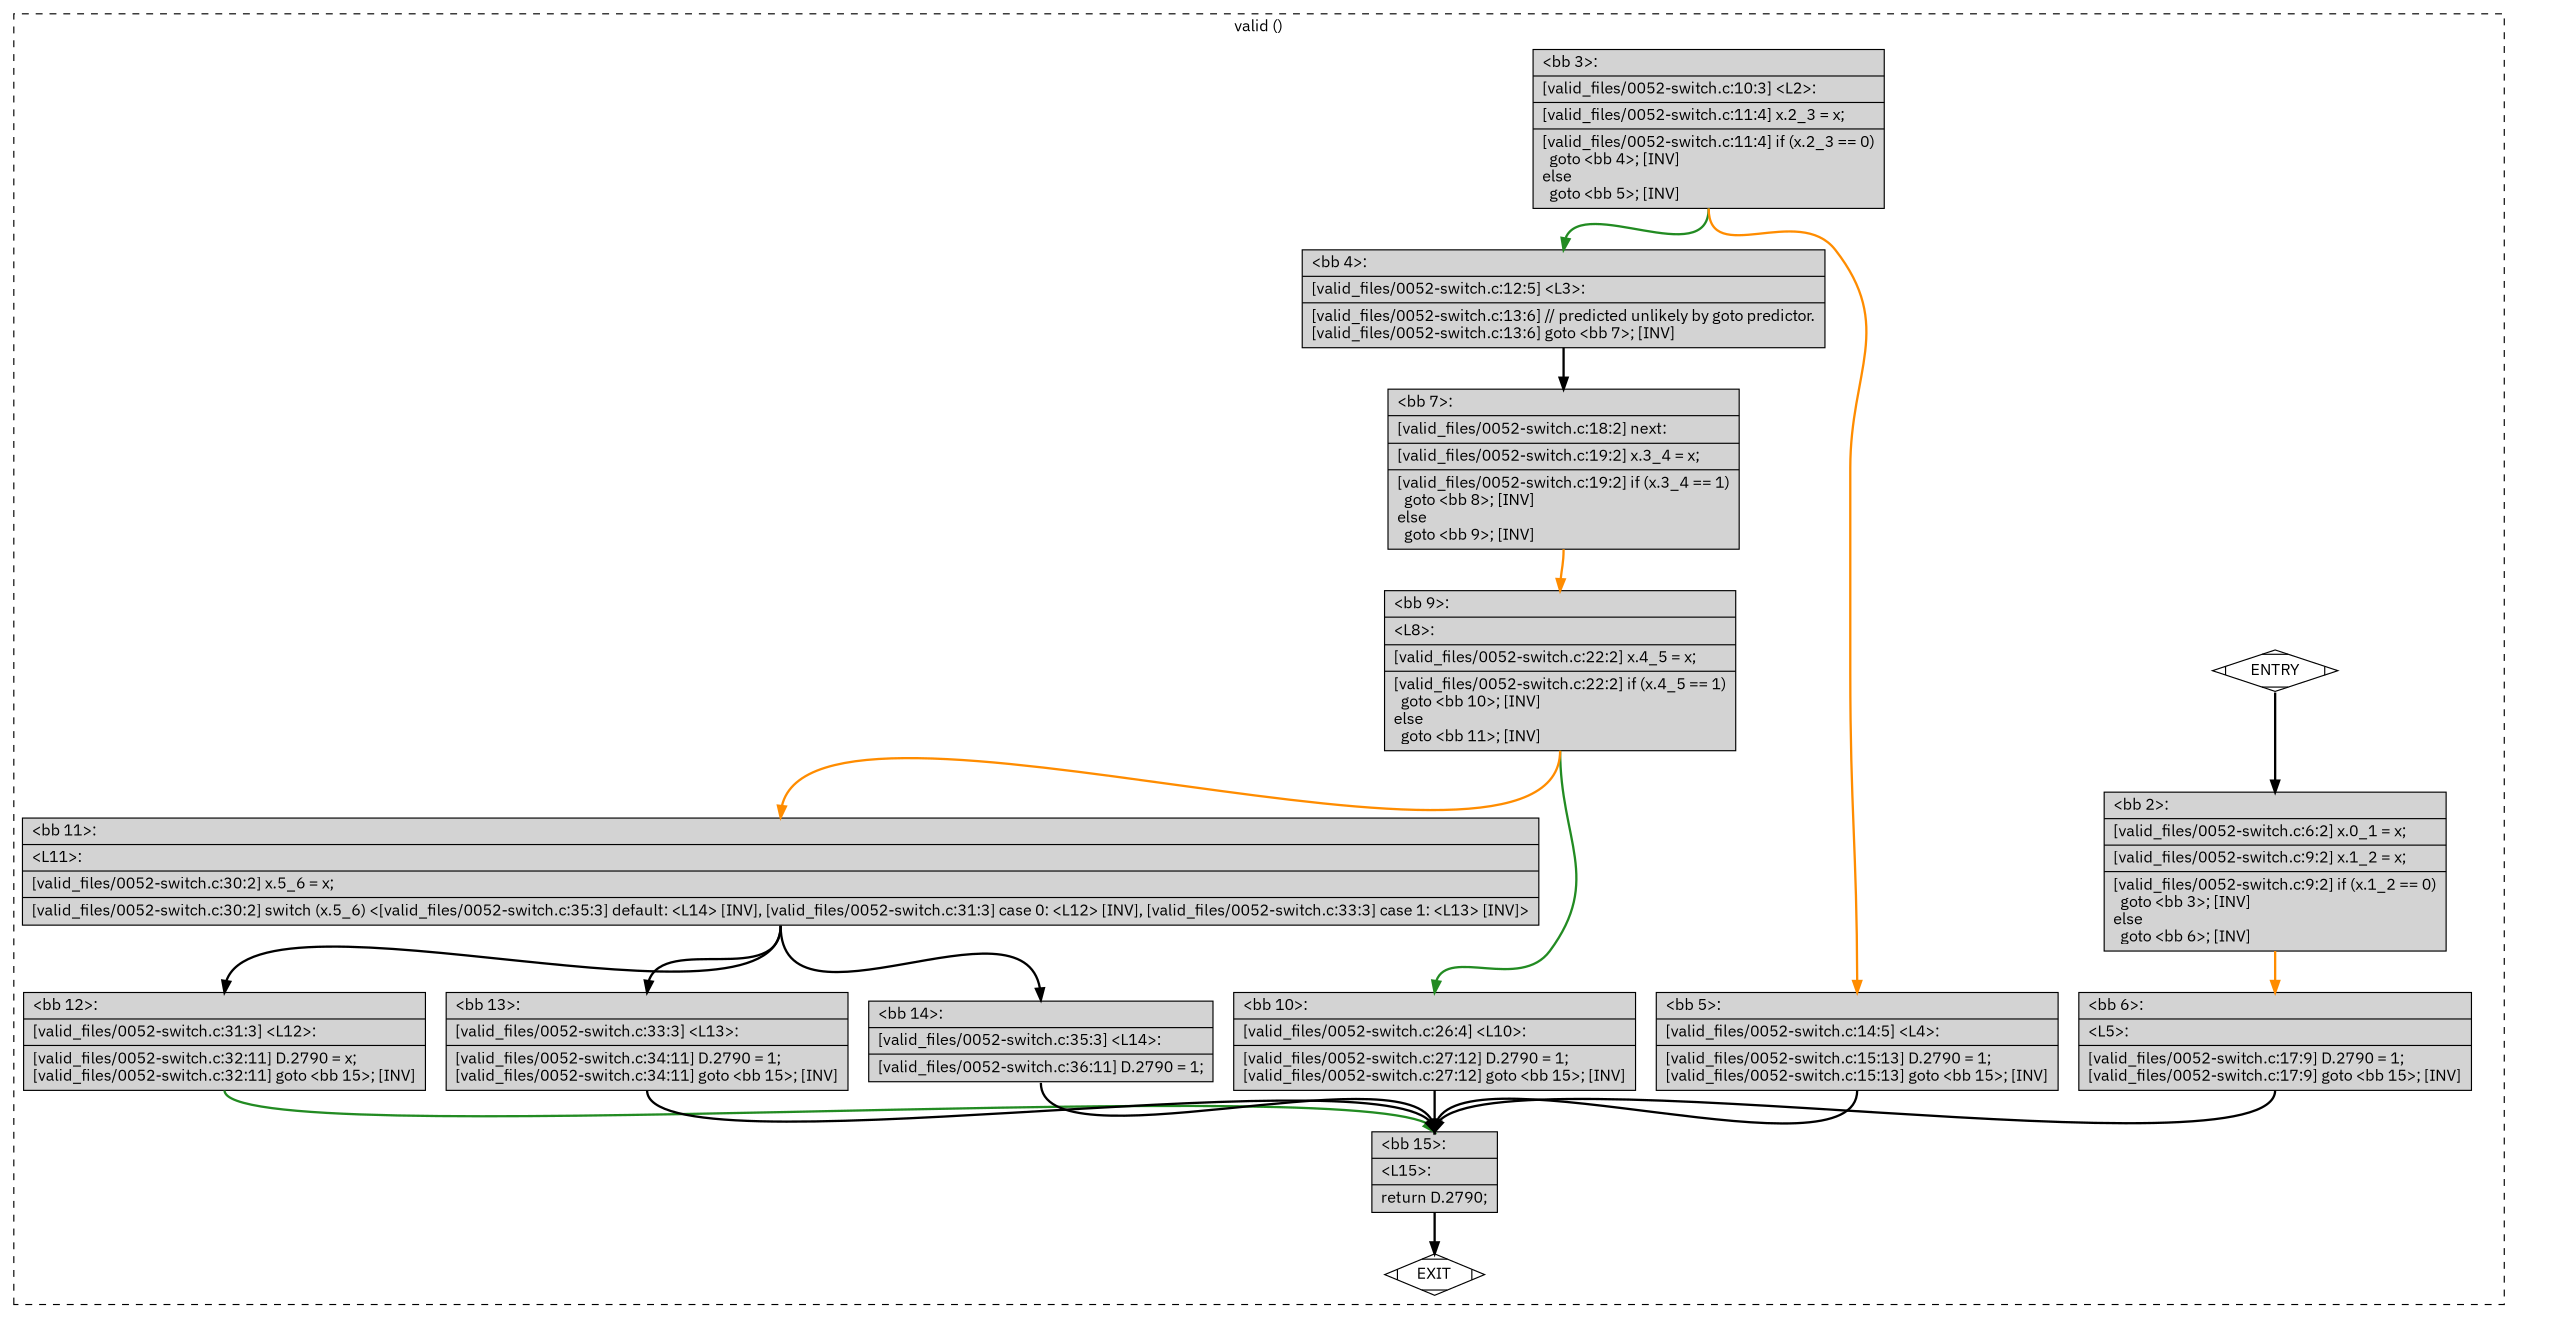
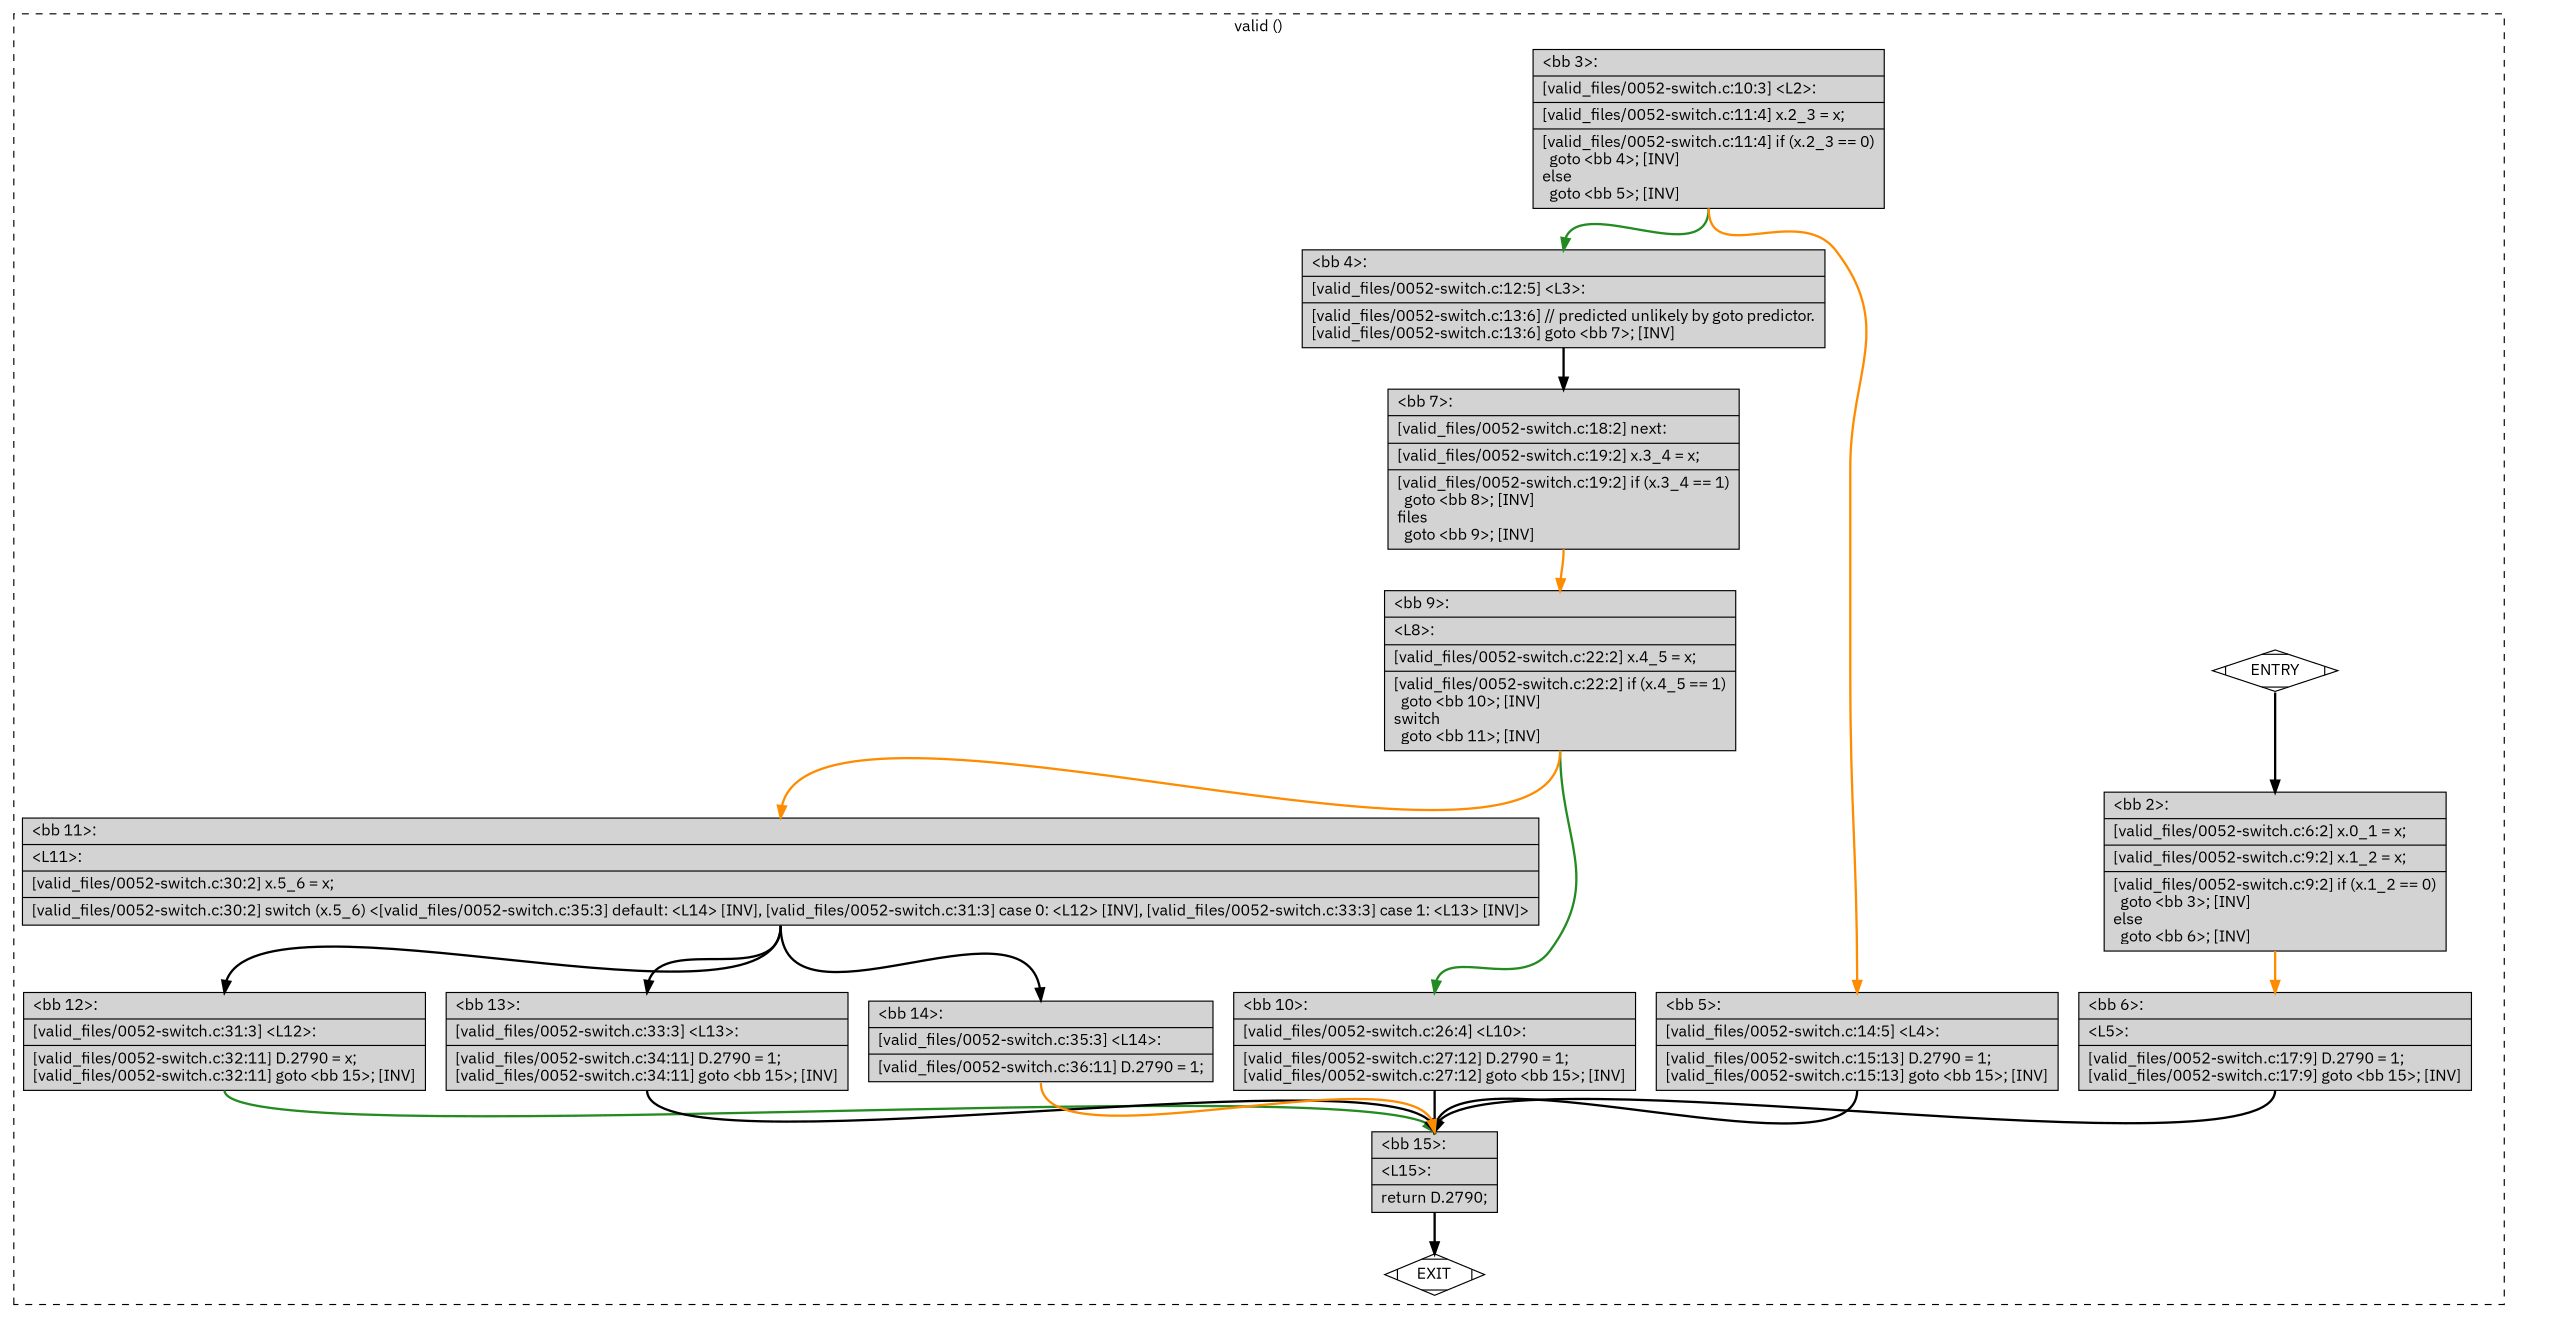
node "<bb 7>:": text "else" -> "files"
node "<bb 9>:": text "else" -> "switch"
edge "<bb 14>:" -> "<bb 15>:": color black -> darkorange
